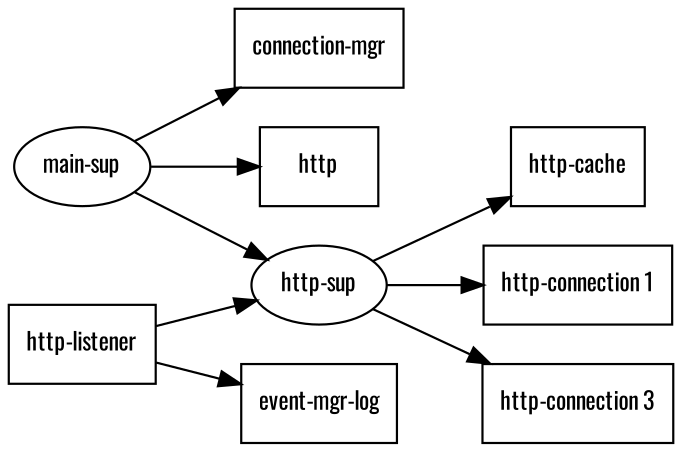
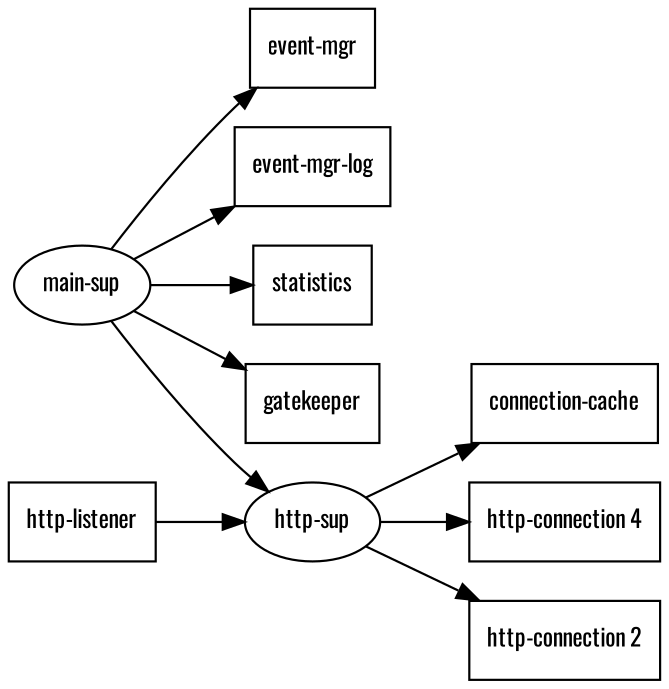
node "connection-mgr": label "connection-mgr" -> "event-mgr"
node "http": label "http" -> "gatekeeper"
node "http-cache": label "http-cache" -> "connection-cache"
node "statistics": added
node "http-connection 1": label "http-connection 1" -> "http-connection 4"
edge "http-listener" -> "event-mgr-log": now "main-sup" -> "event-mgr-log"
node "http-connection 3": label "http-connection 3" -> "http-connection 2"
